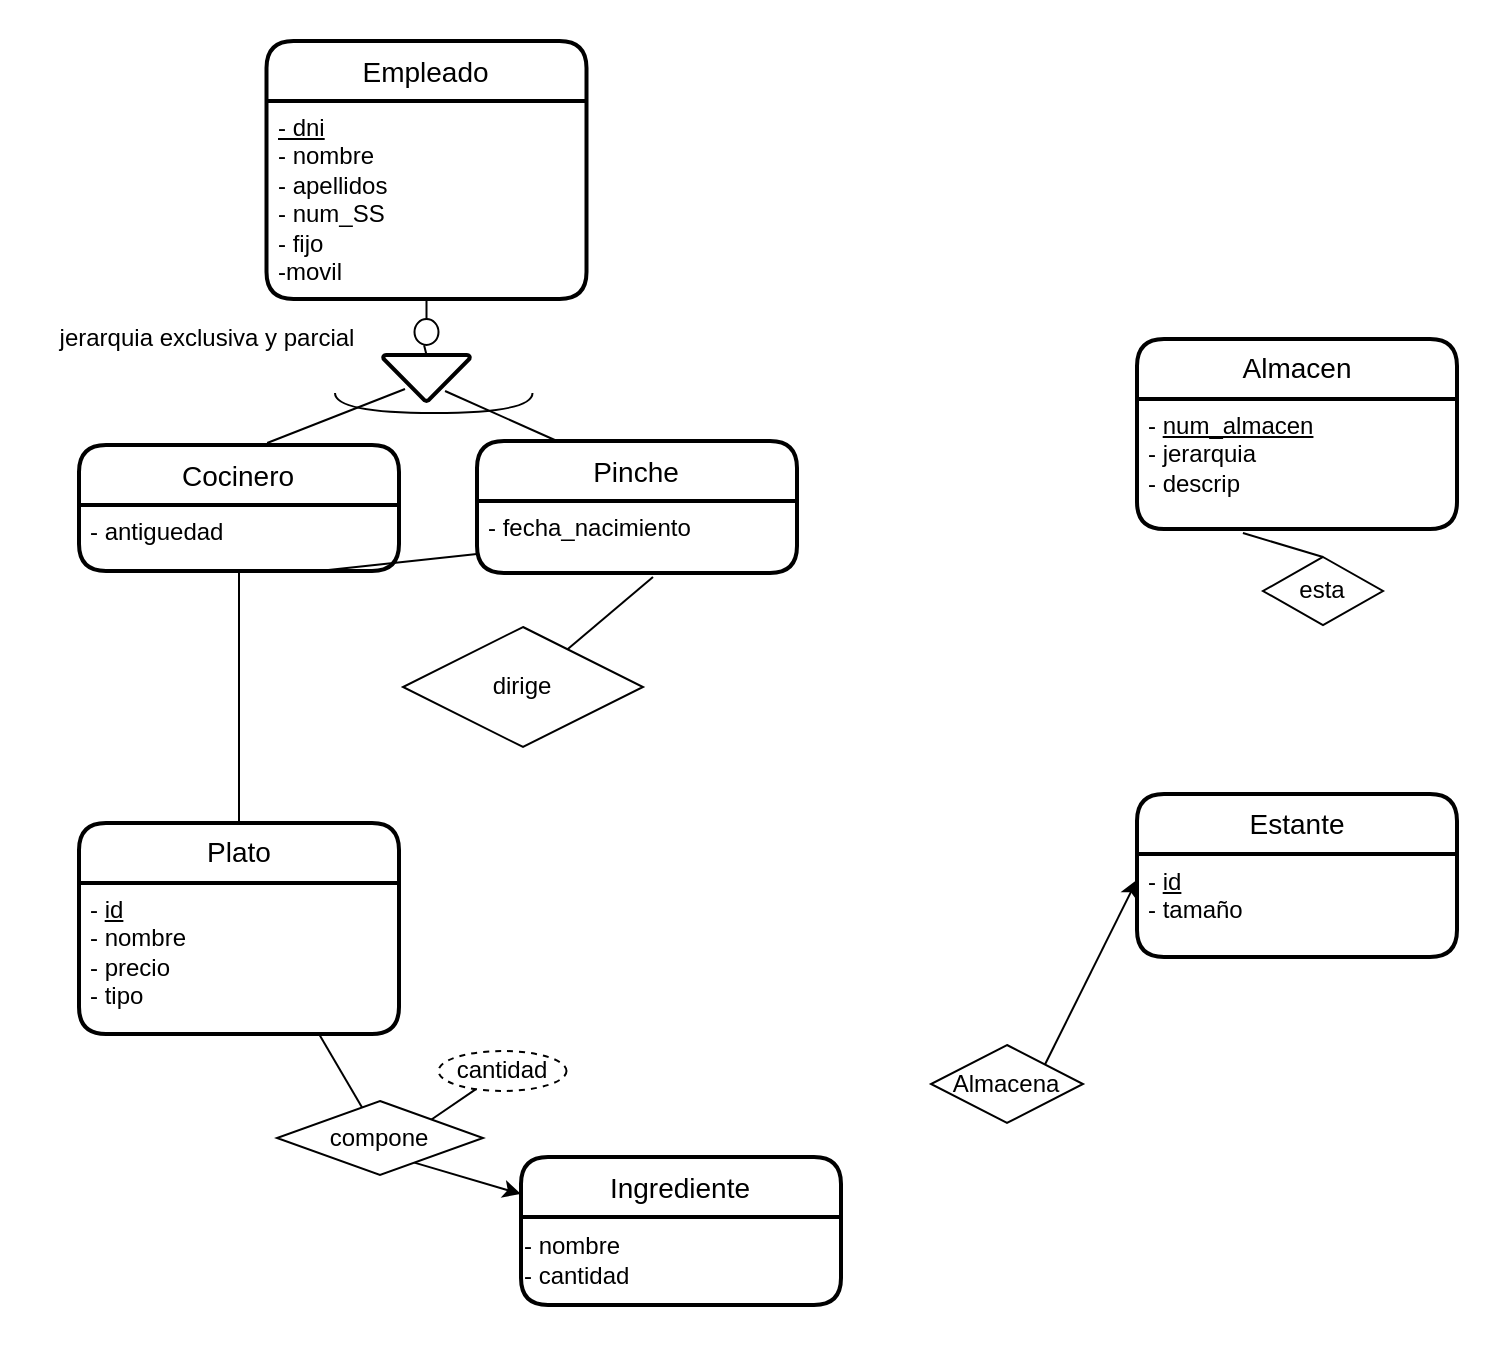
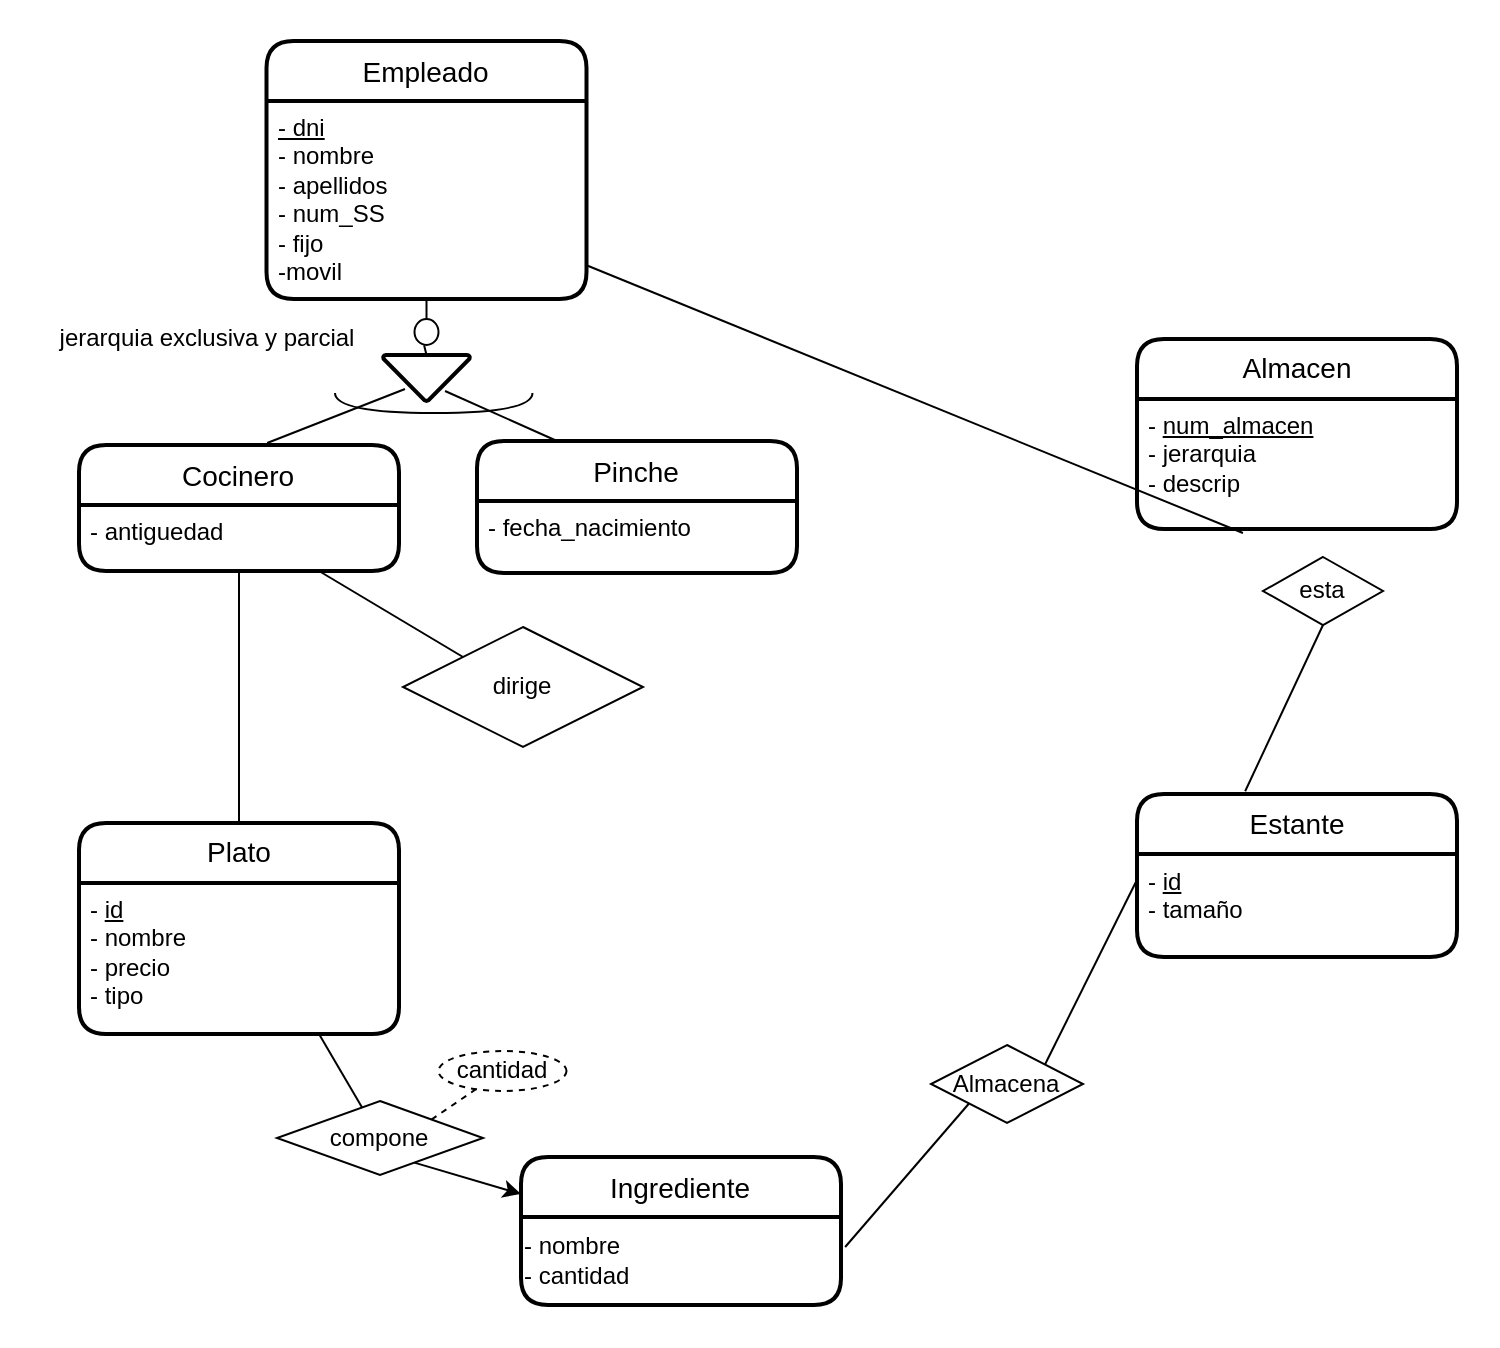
edge "- num_almacen - jerarquia - descrip" -- "esta": now "- num_almacen - jerarquia - descrip" -- "- dni - nombre - apellidos - num_SS - fijo -movil"
edge "- fecha_nacimiento" -- "- antiguedad": now "dirige" -- "- antiguedad"
edge "- fecha_nacimiento" -- "dirige": removed
edge "esta" -- "Estante": added
edge "Almacena" -> "- id - tamaño": arrowhead classic -> none
edge "cantidad" -- "compone": style solid -> dashed
edge "Almacena" -- "- nombre - cantidad": added
